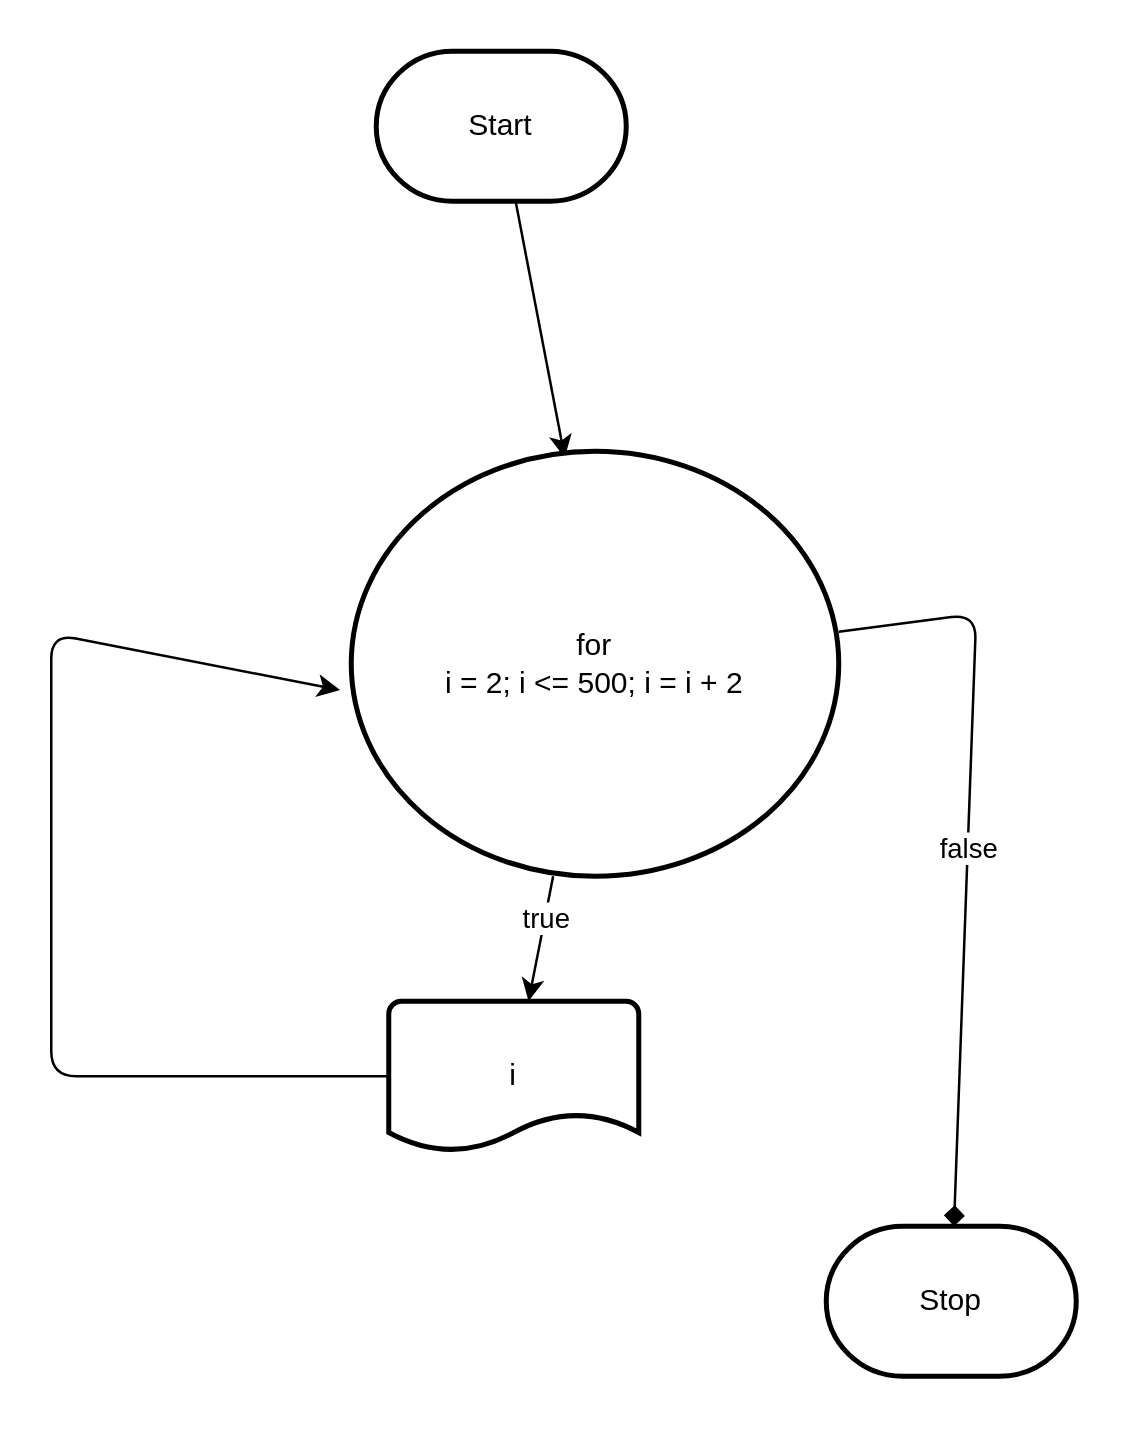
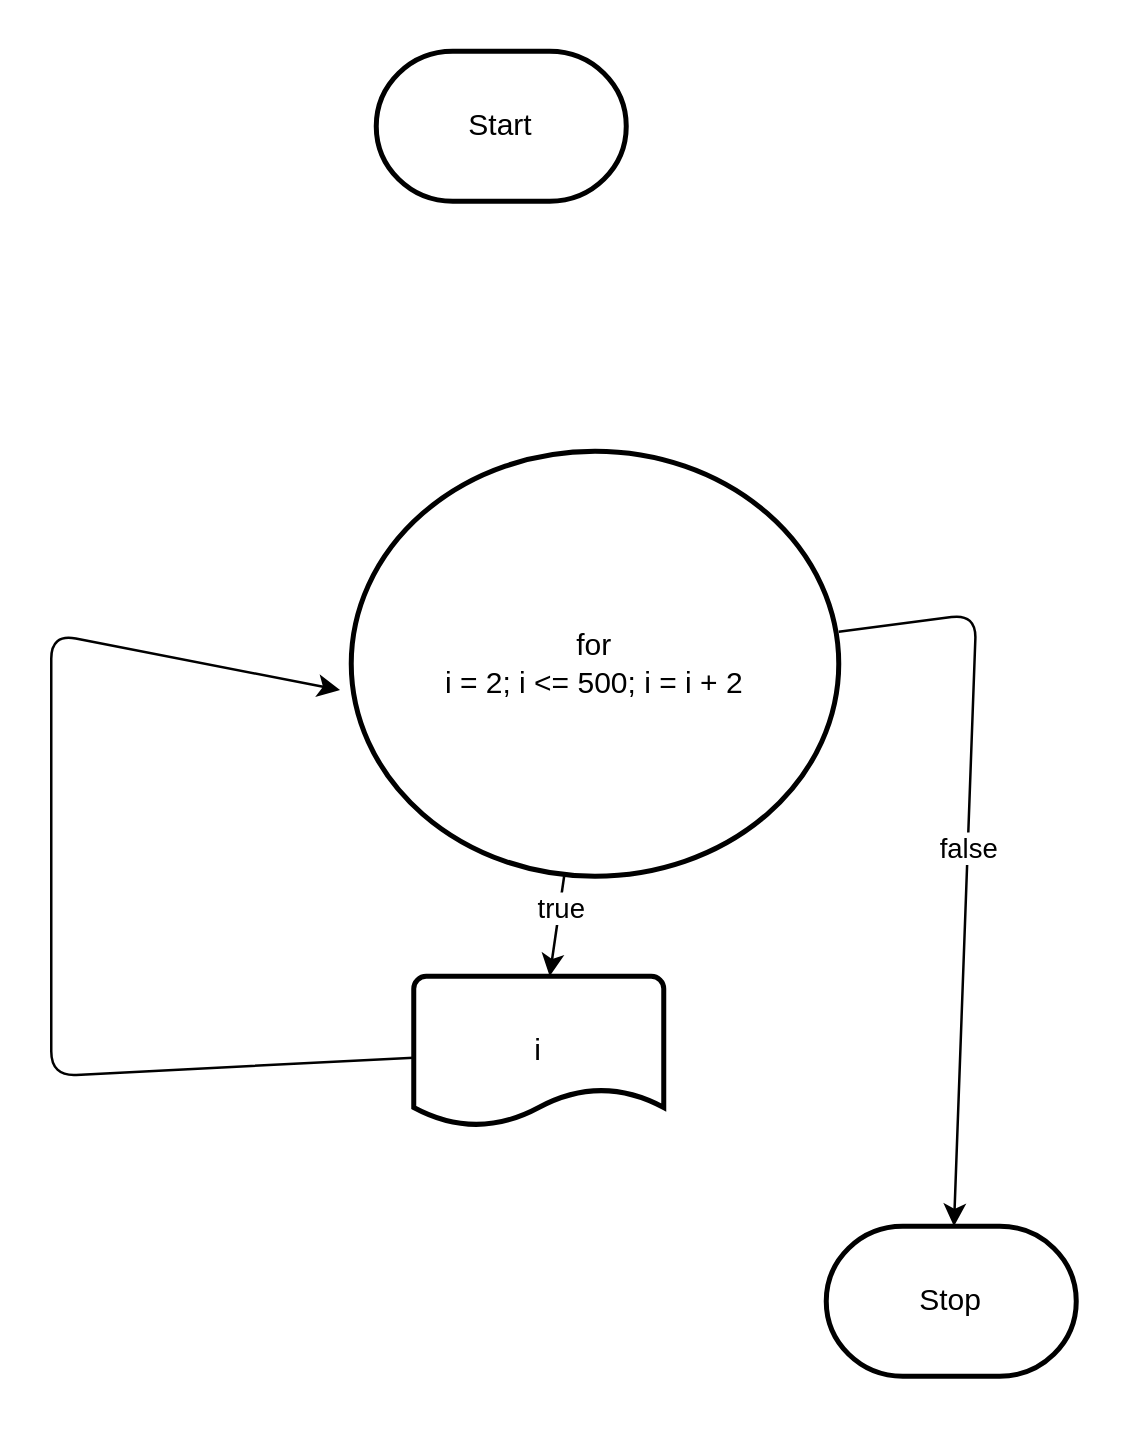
edge "Start" -> "for i = 2; i <= 500; i = i + 2": removed
node "i": moved (514, 1076) -> (539, 1051)
edge "for i = 2; i <= 500; i = i + 2" -> "Stop": arrowhead diamond -> classic
